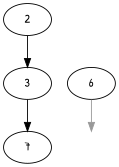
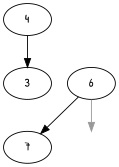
node "2": label "2" -> "4"
edge "3" -> "7": now "6" -> "7"
